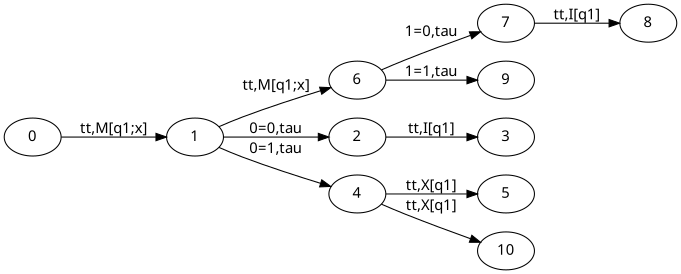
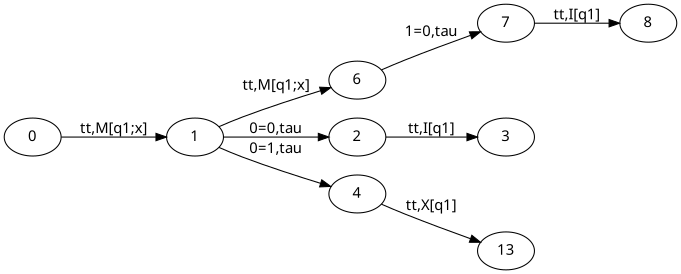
node "9": removed
node "5": removed
node "10": label "10" -> "13"
